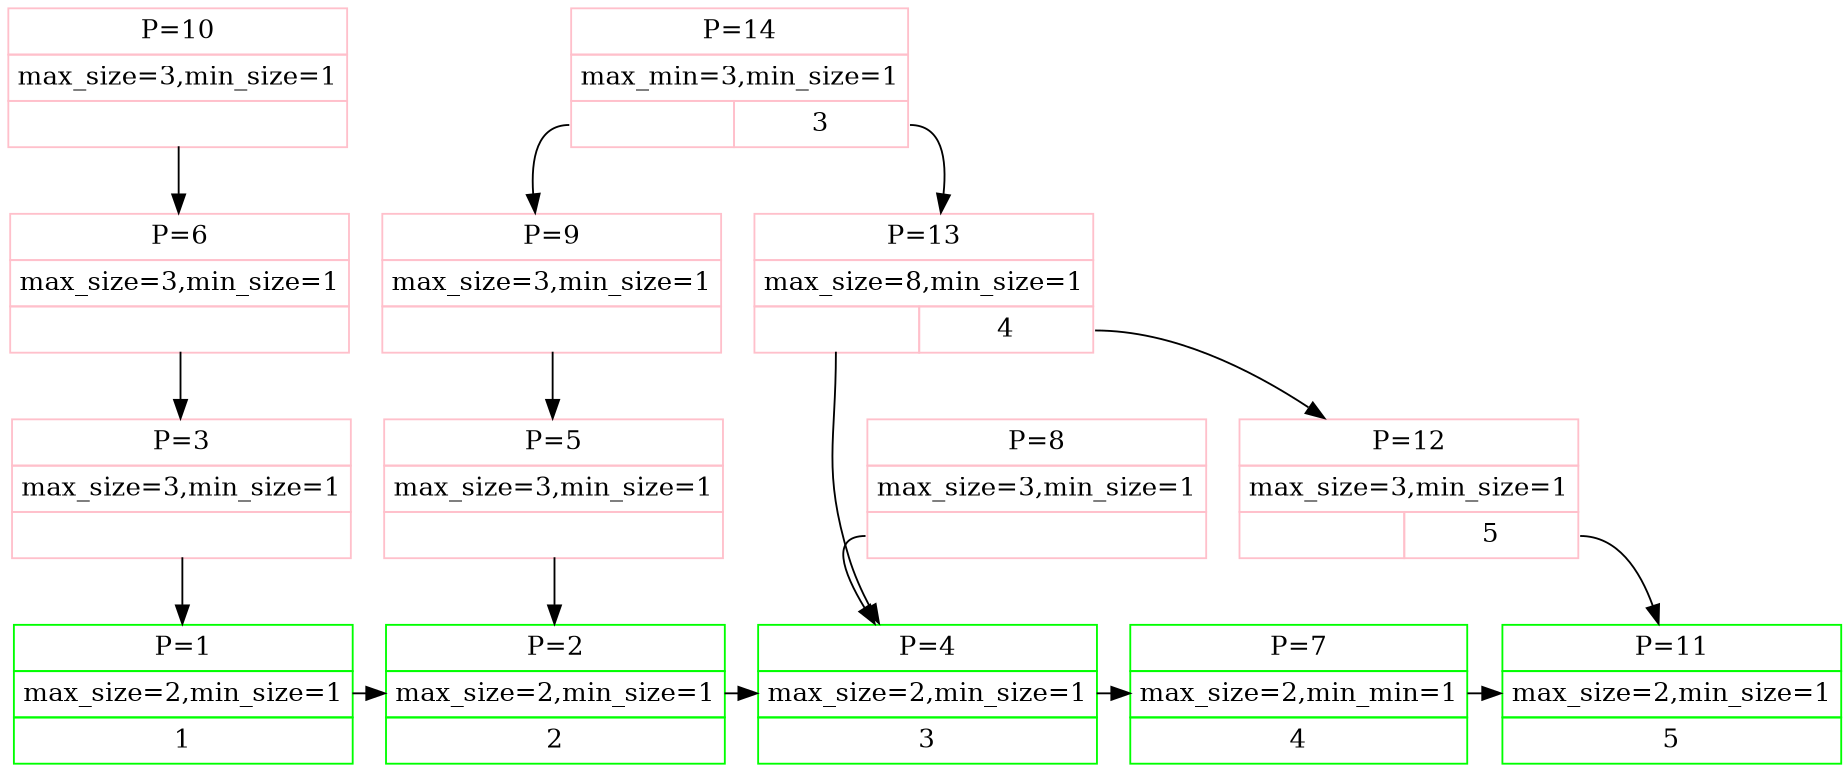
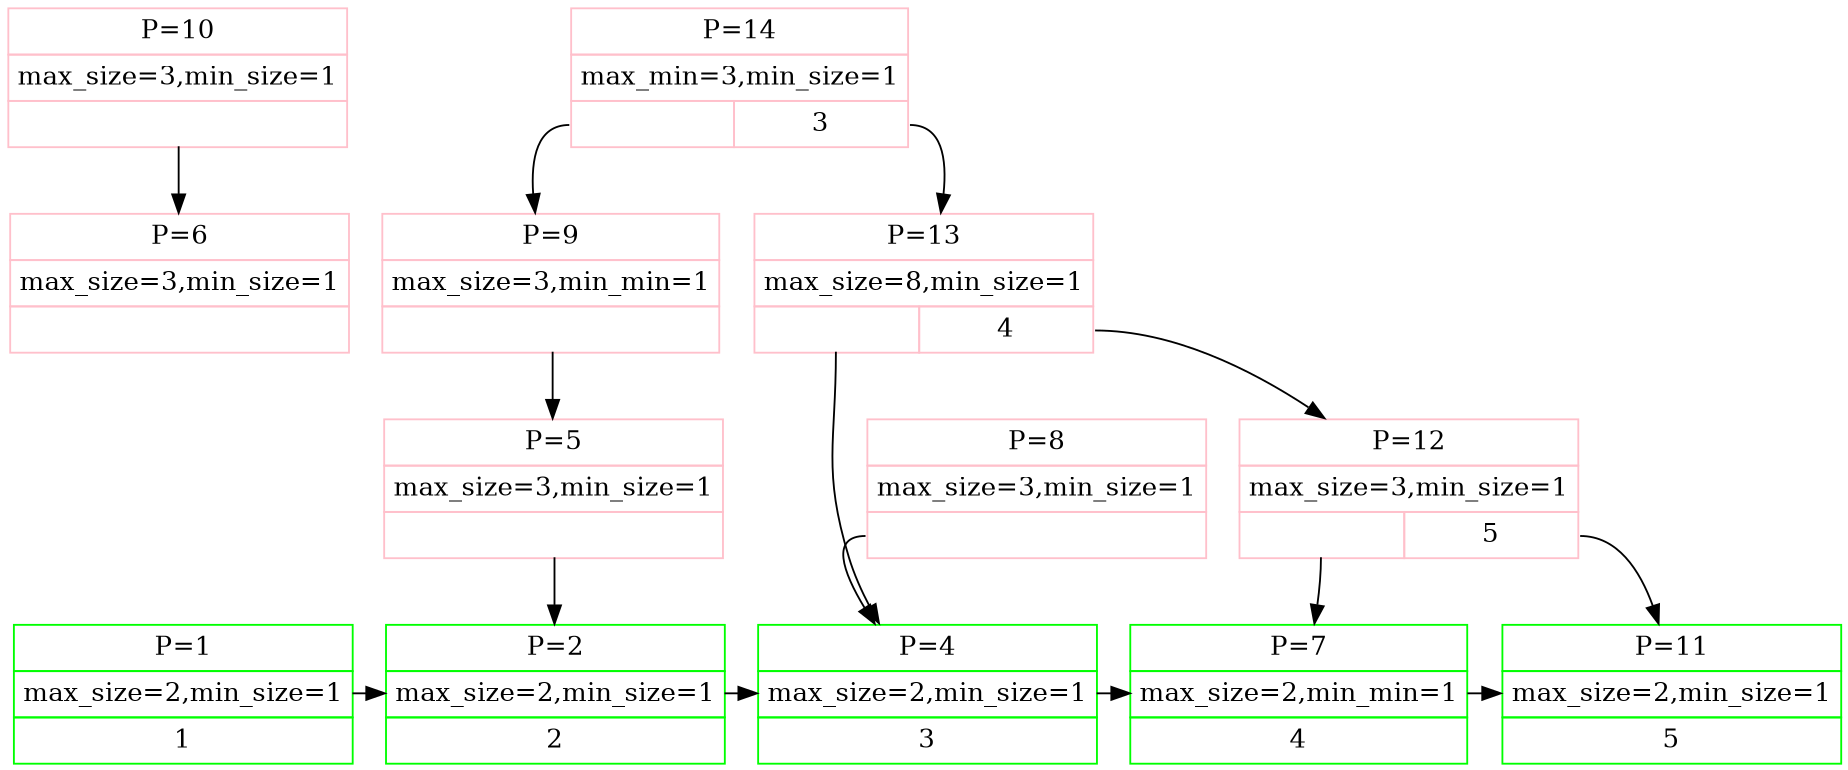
node "P=9": text "max_size=3,min_size=1" -> "max_size=3,min_min=1"
node "P=3": removed
edge "P=12" -> "P=7": added
